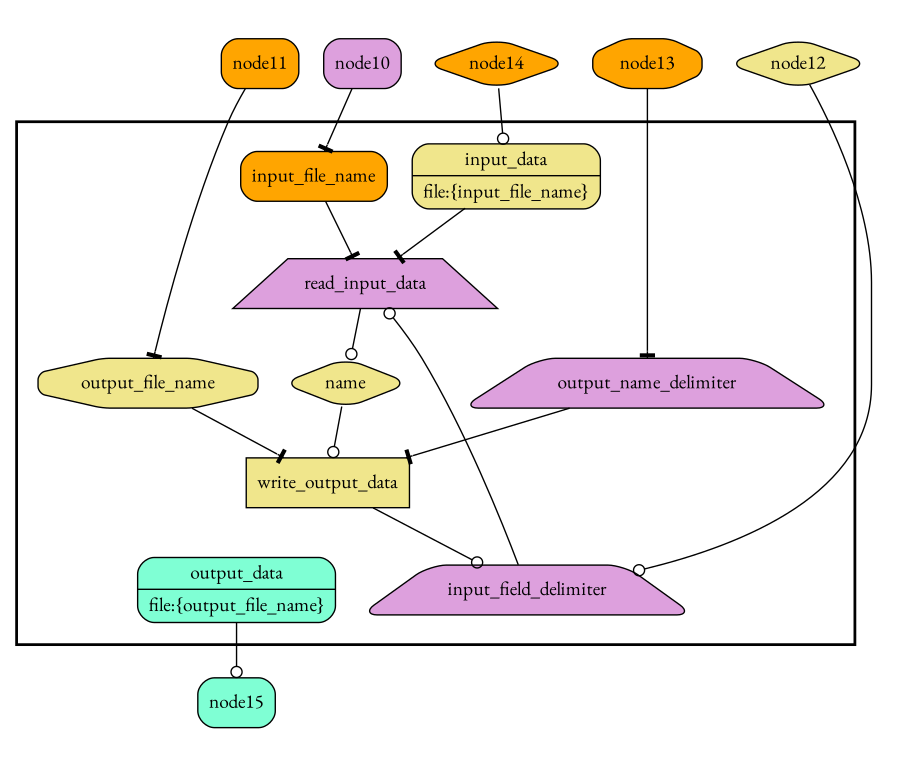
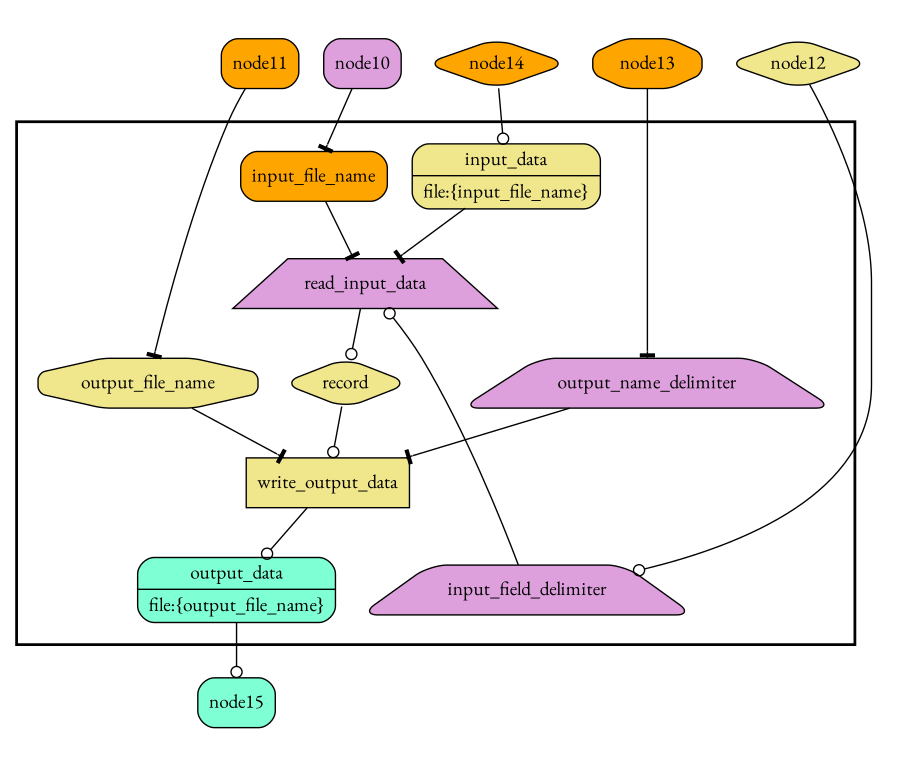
node "name": label "name" -> "record"
edge "write_output_data" -> "input_field_delimiter": now "write_output_data" -> "output_data"
